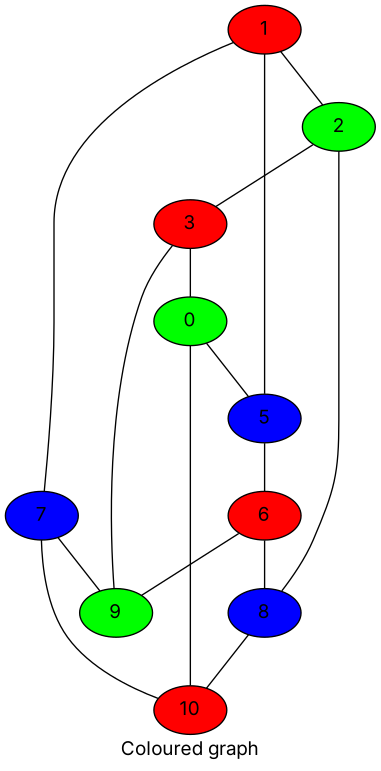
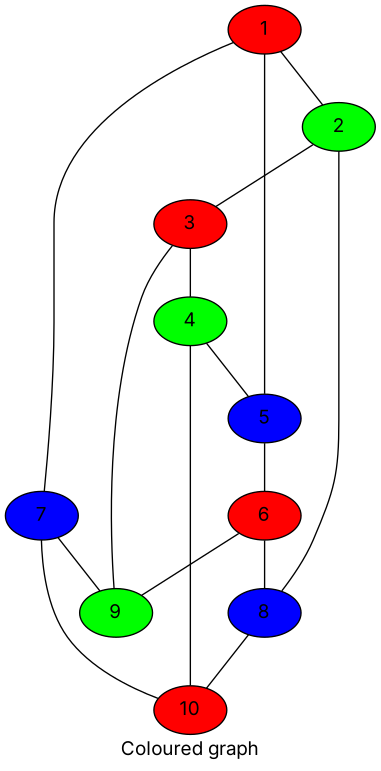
node "0": label "0" -> "4"
